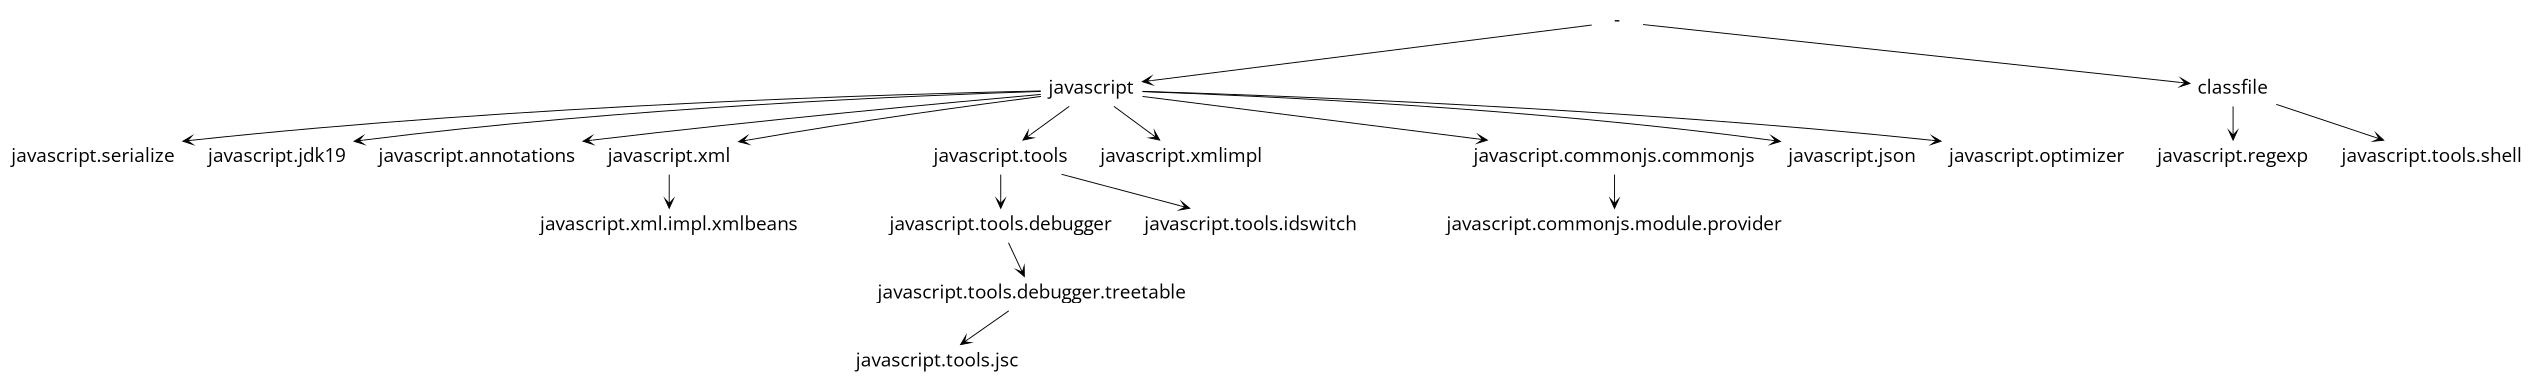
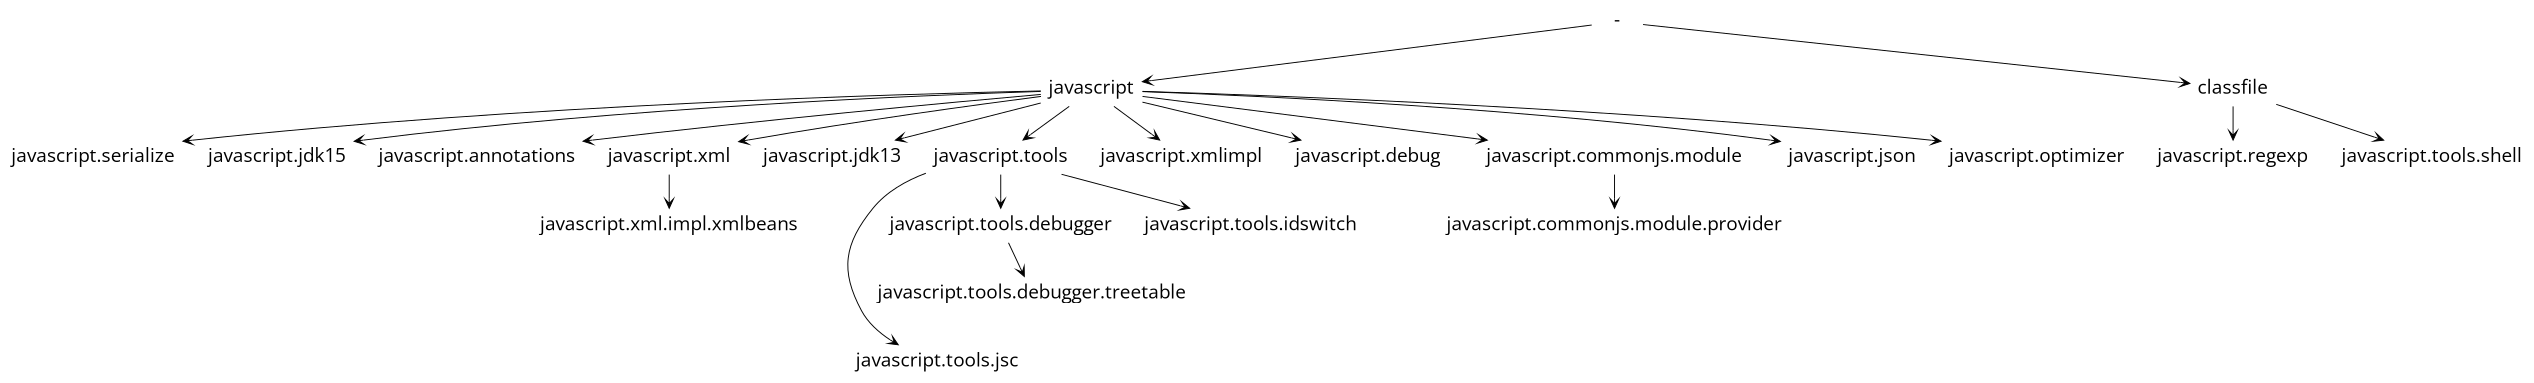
node "javascript.jdk19": label "javascript.jdk19" -> "javascript.jdk15"
node "javascript.jdk13": added
node "javascript.debug": added
node "javascript.commonjs.commonjs": label "javascript.commonjs.commonjs" -> "javascript.commonjs.module"
edge "javascript.tools.debugger.treetable" -> "javascript.tools.jsc": now "javascript.tools" -> "javascript.tools.jsc"
